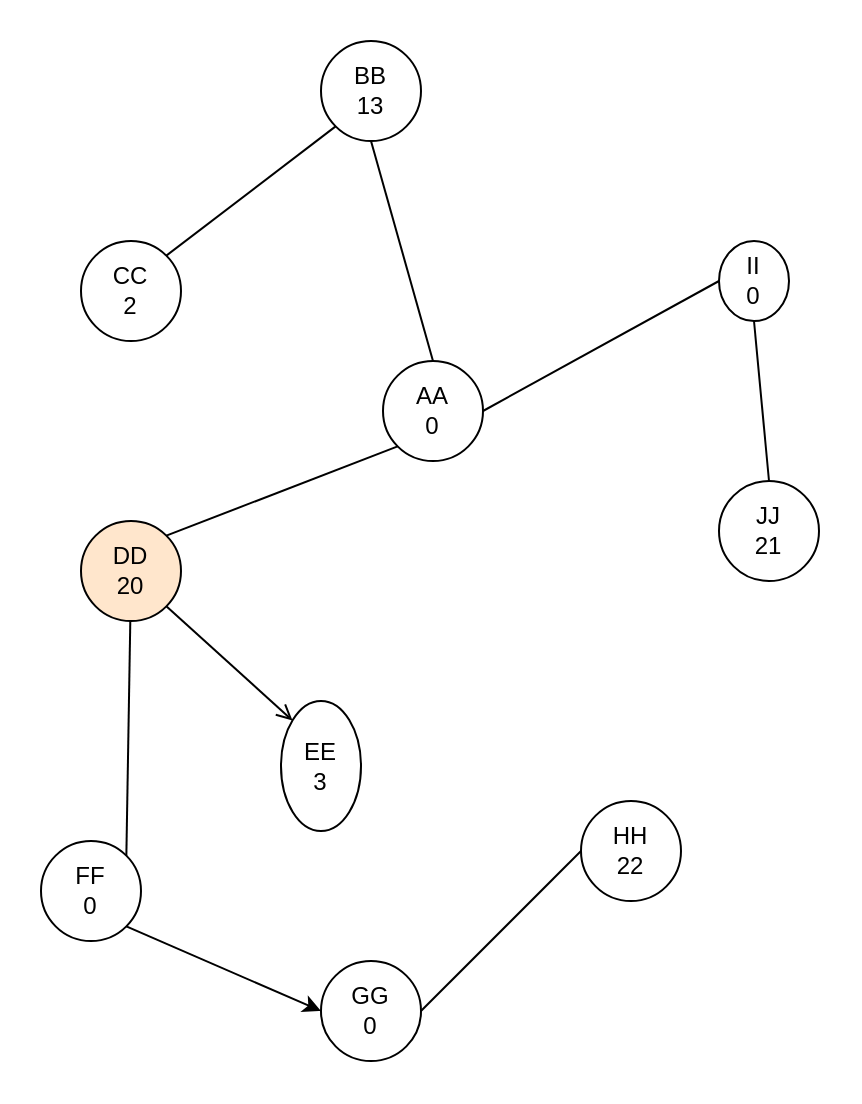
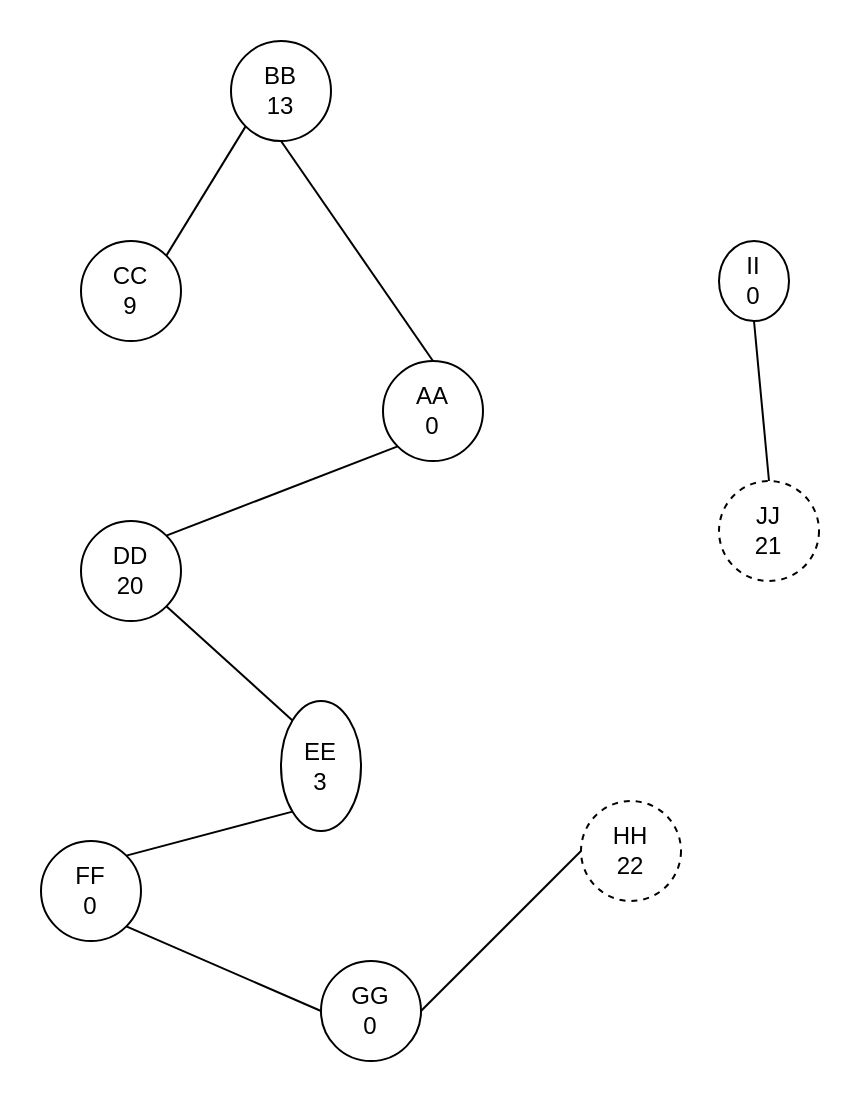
node "BB 13": moved (371, 91) -> (281, 91)
node "CC 2": label "CC 2" -> "CC 9"
edge "II 0" -- "AA 0": removed
node "JJ 21": style solid -> dashed
node "DD 20": fillcolor #ffe6cc -> #ffffff
edge "DD 20" -> "EE 3": arrowhead open -> none
edge "DD 20" -- "FF 0": now "EE 3" -- "FF 0"
node "HH 22": style solid -> dashed
edge "FF 0" -> "GG 0": arrowhead classic -> none
